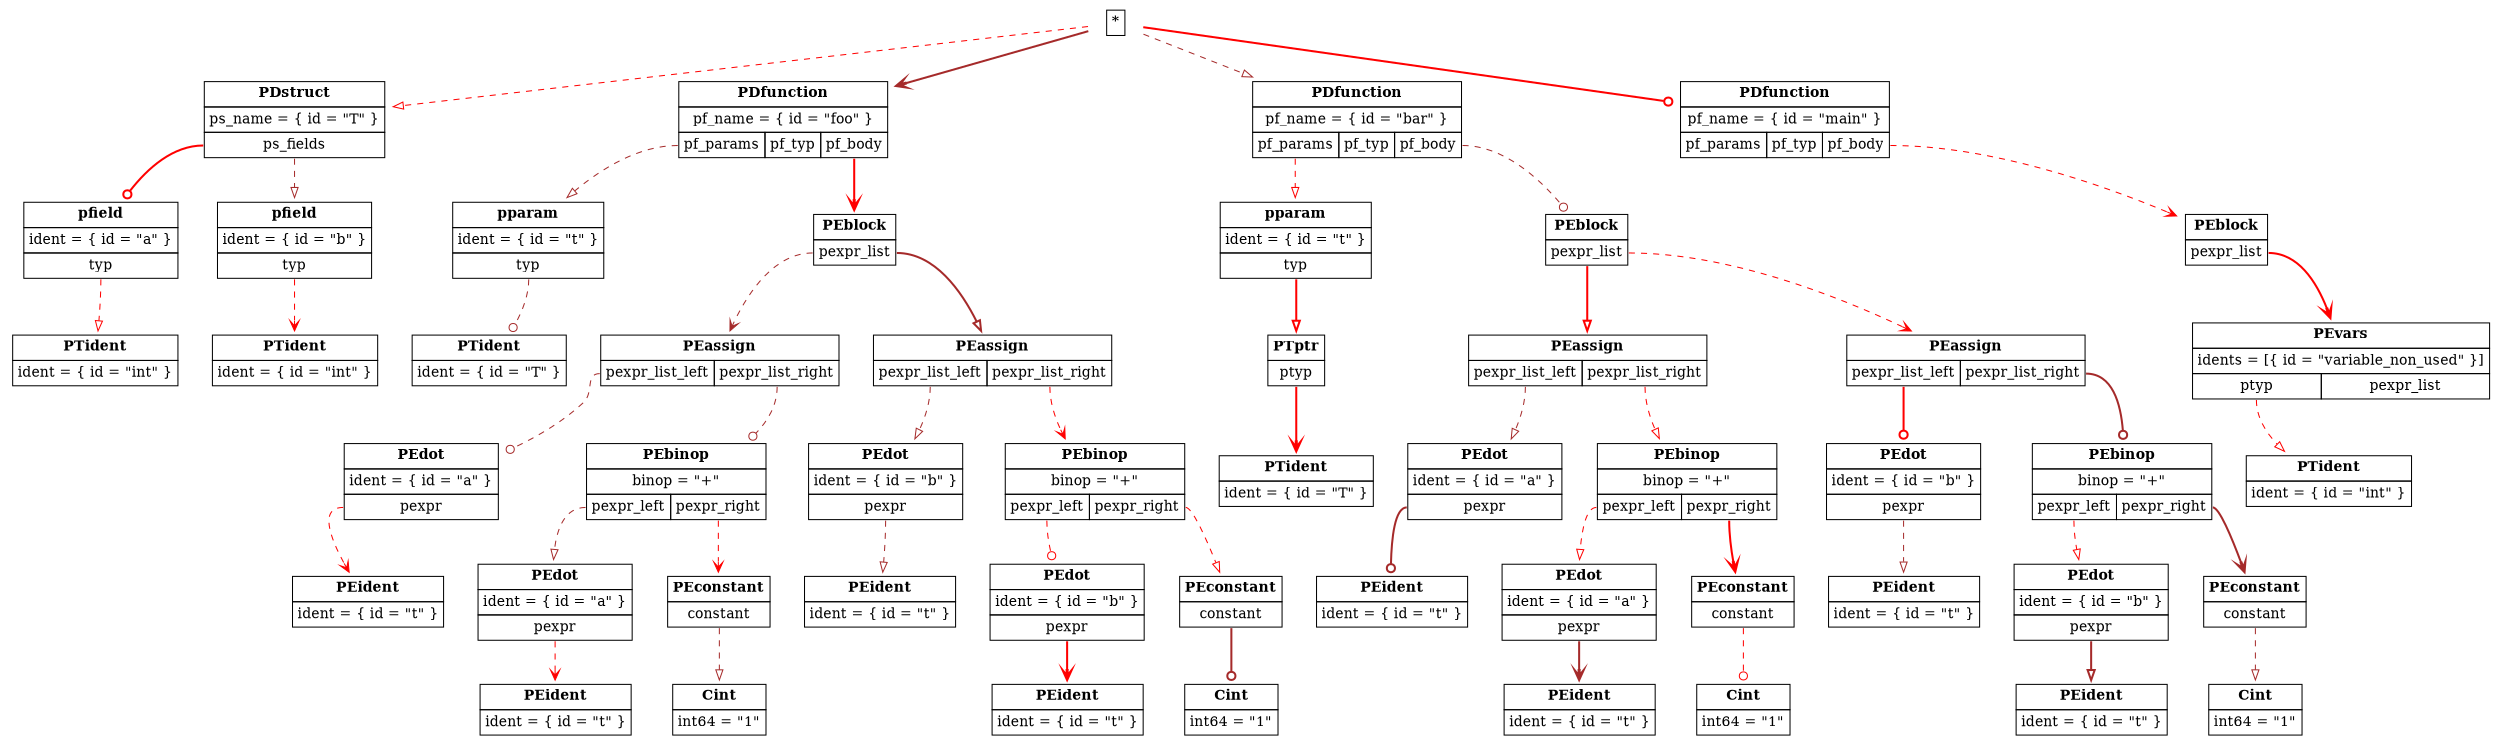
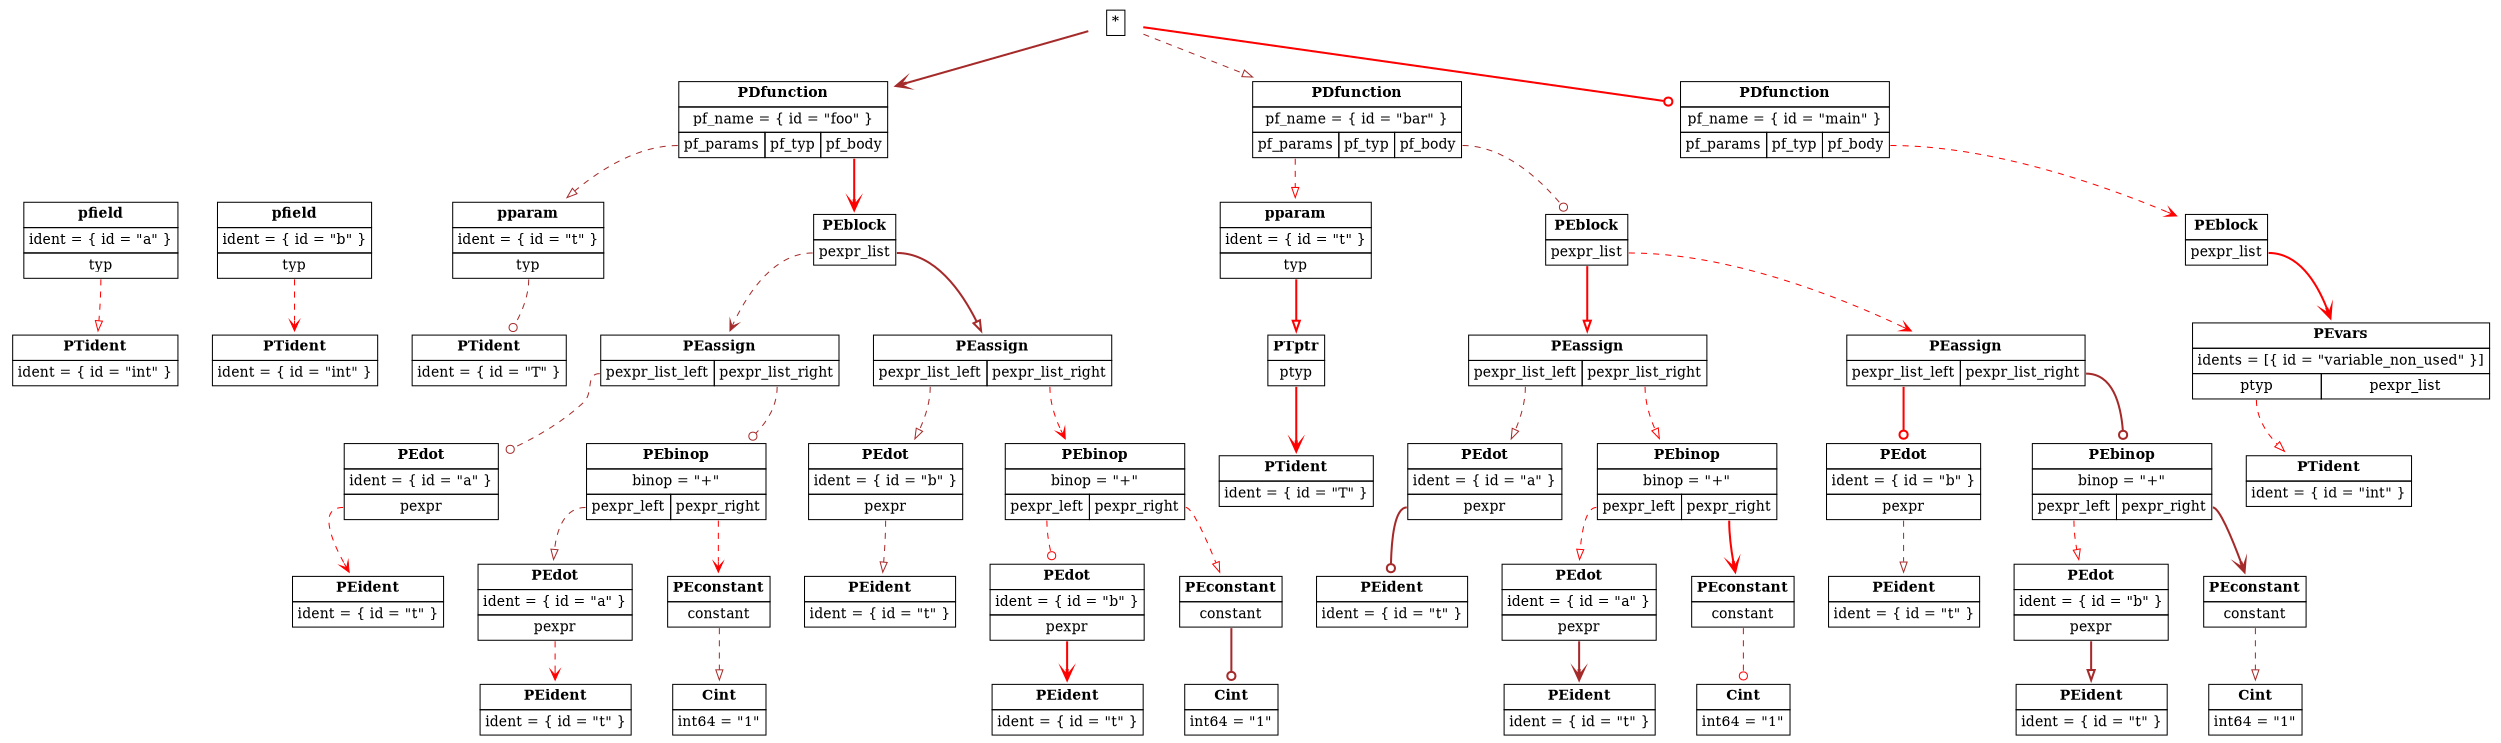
node "PDstruct": removed
